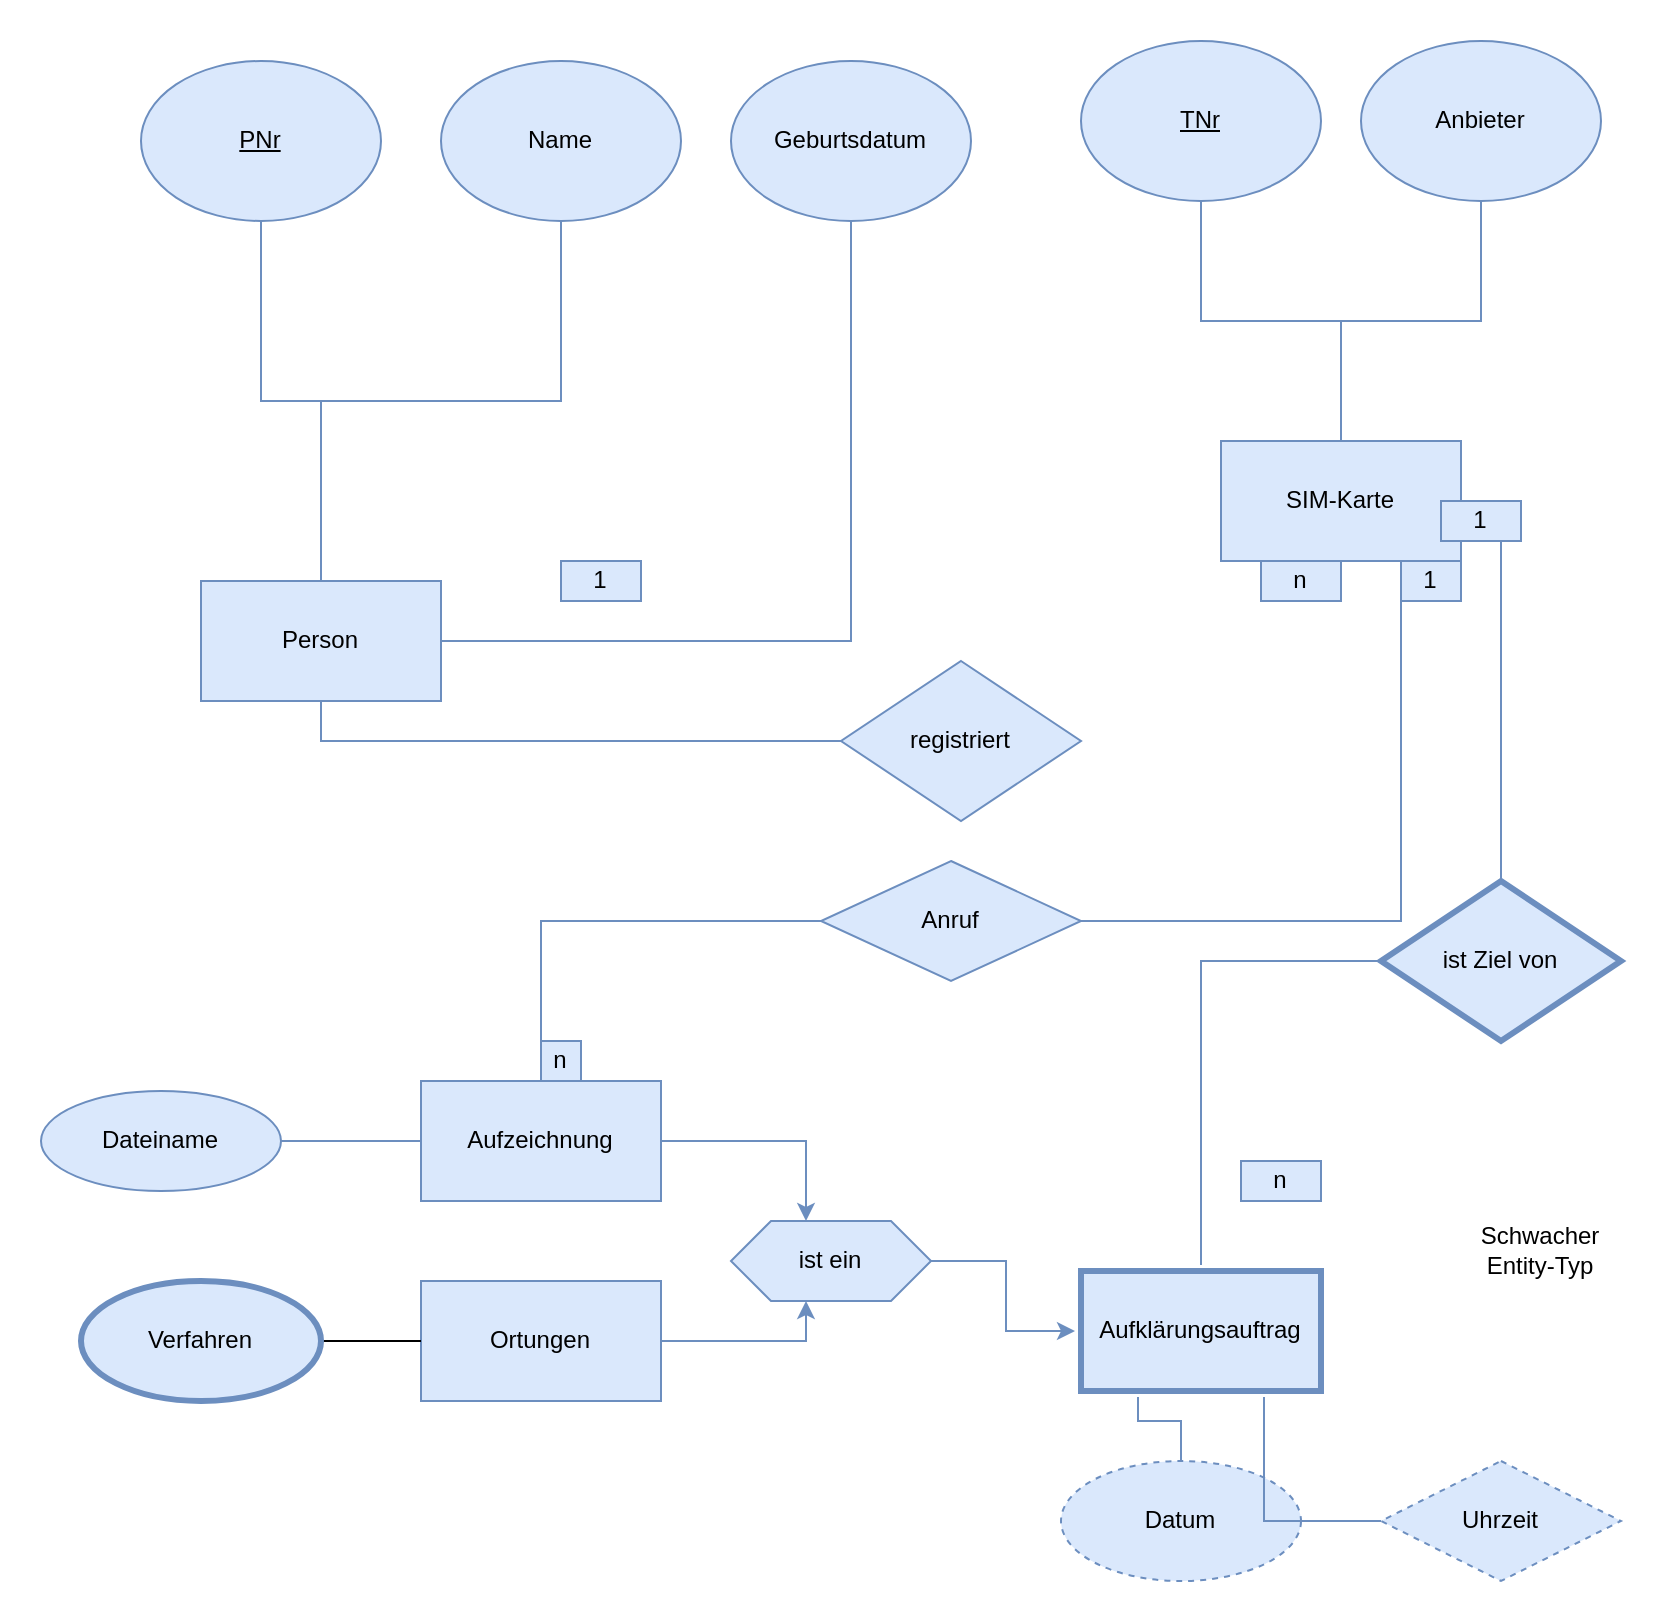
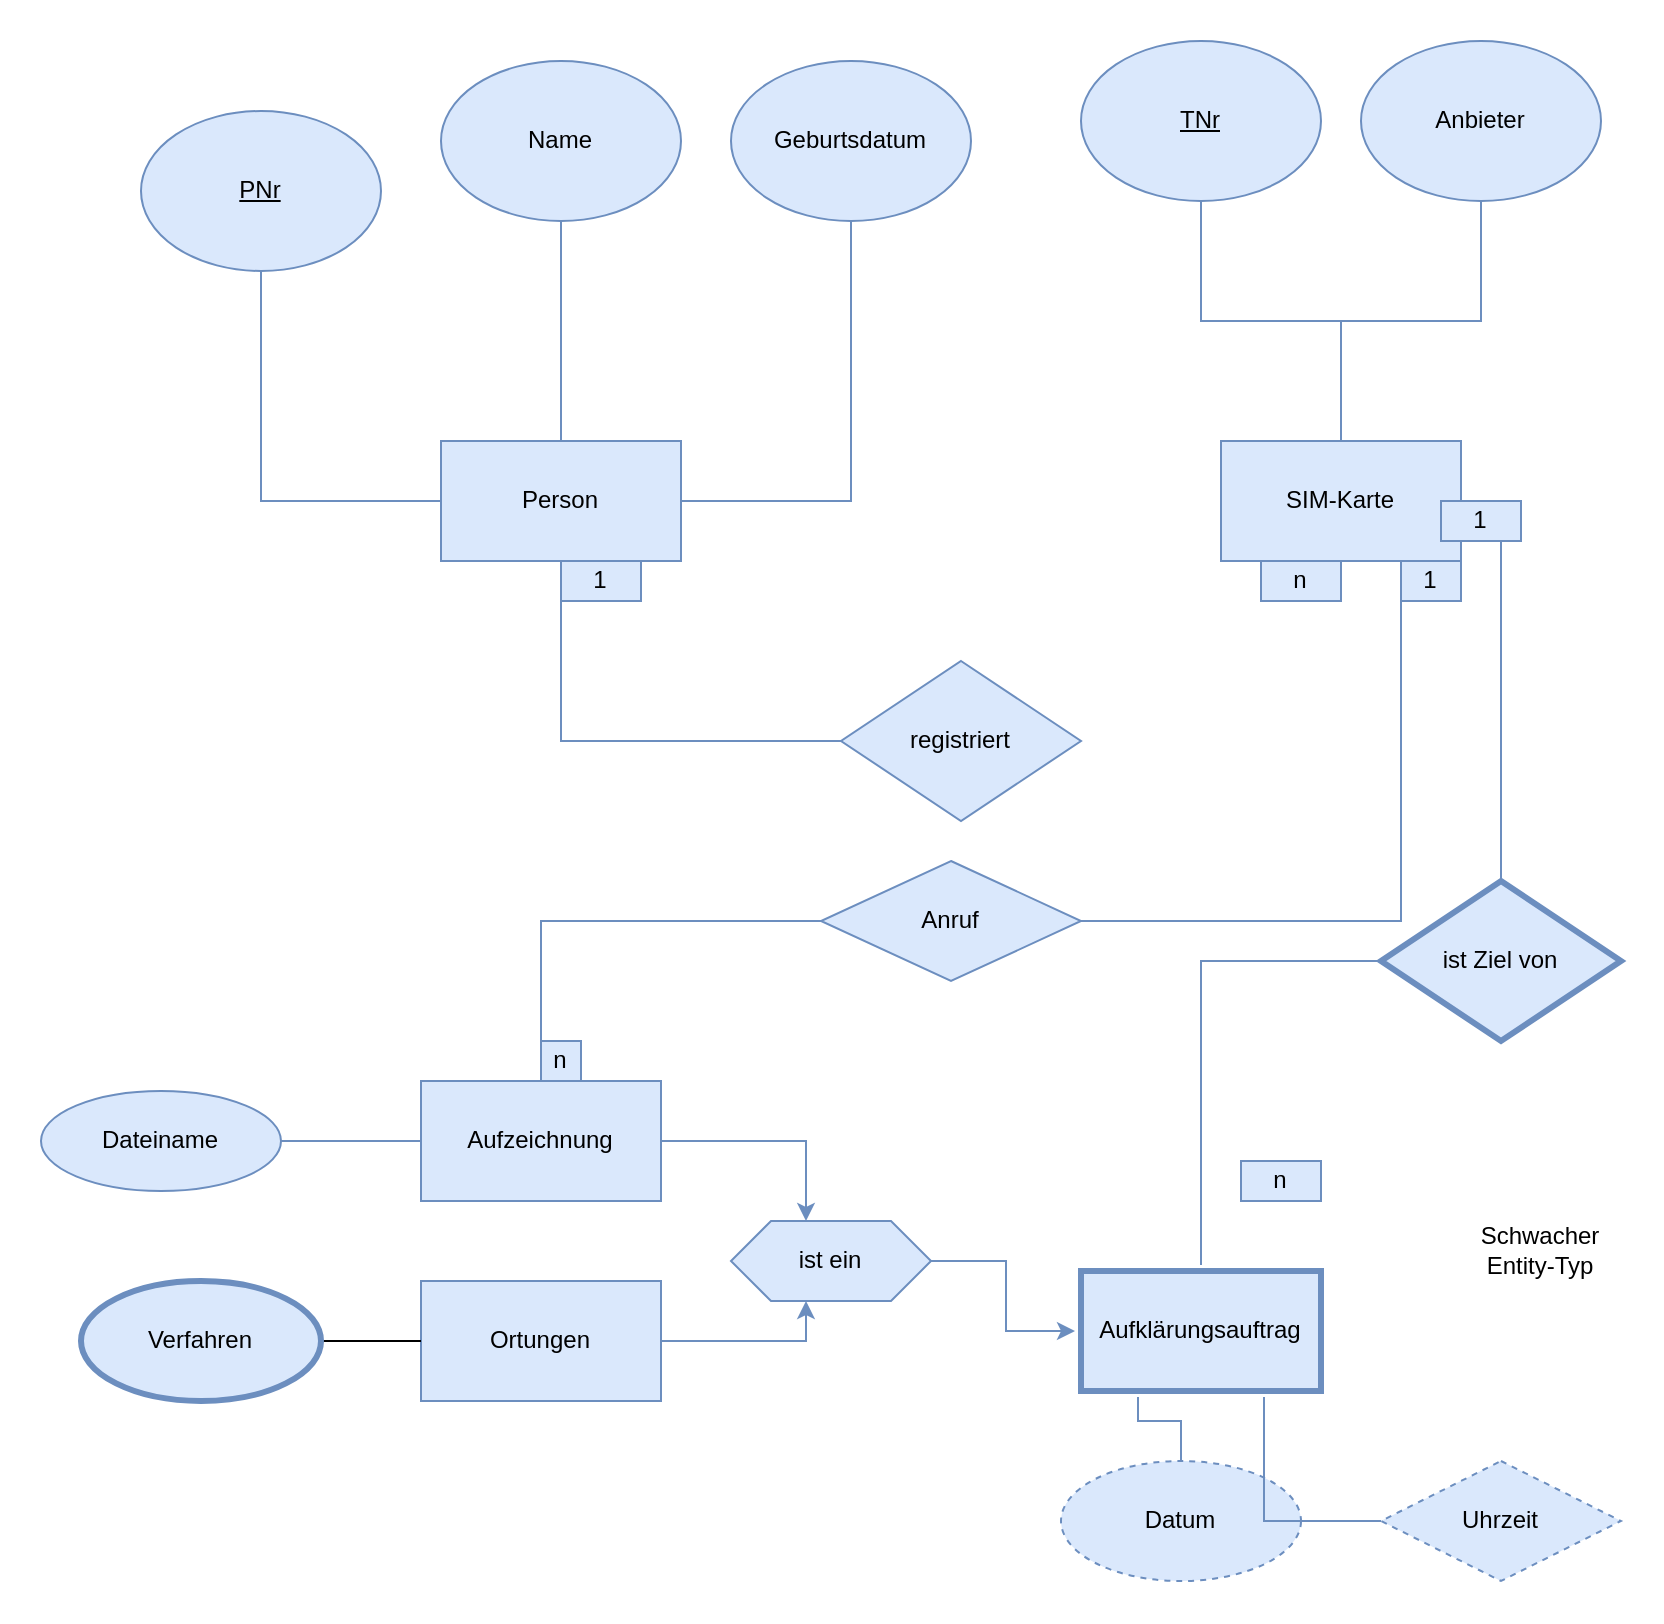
node "PNr": moved (261, 141) -> (261, 191)
node "Person": moved (321, 641) -> (561, 501)
